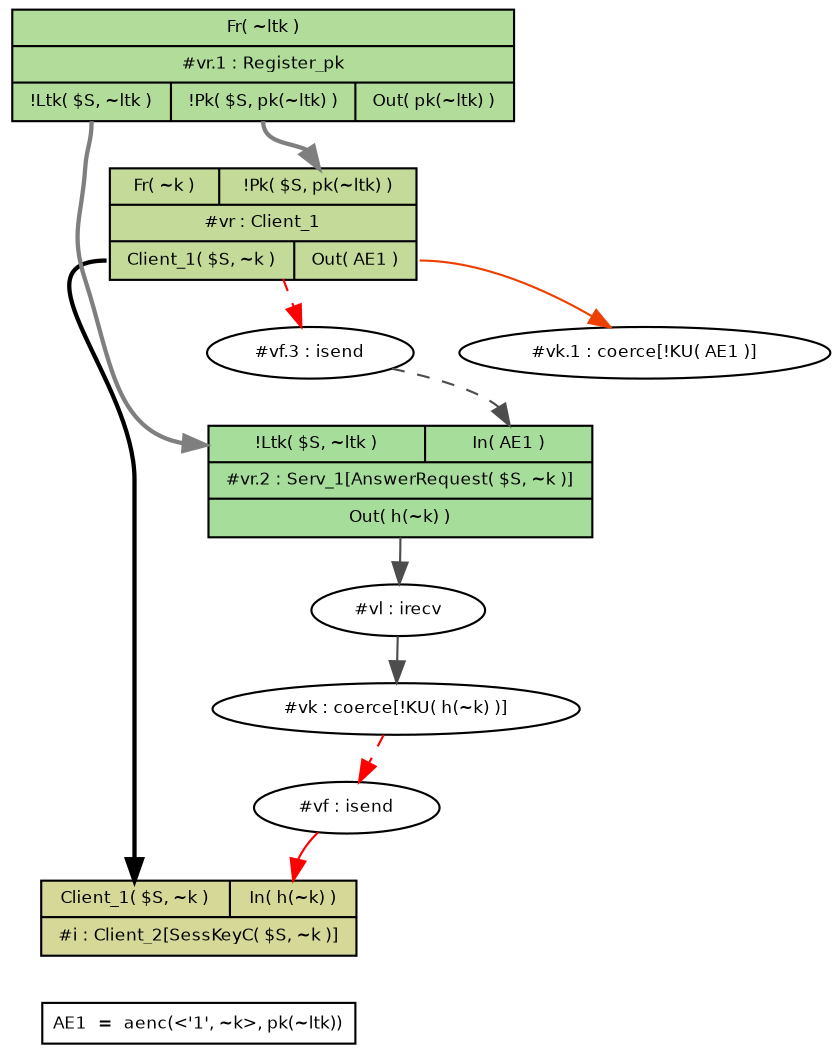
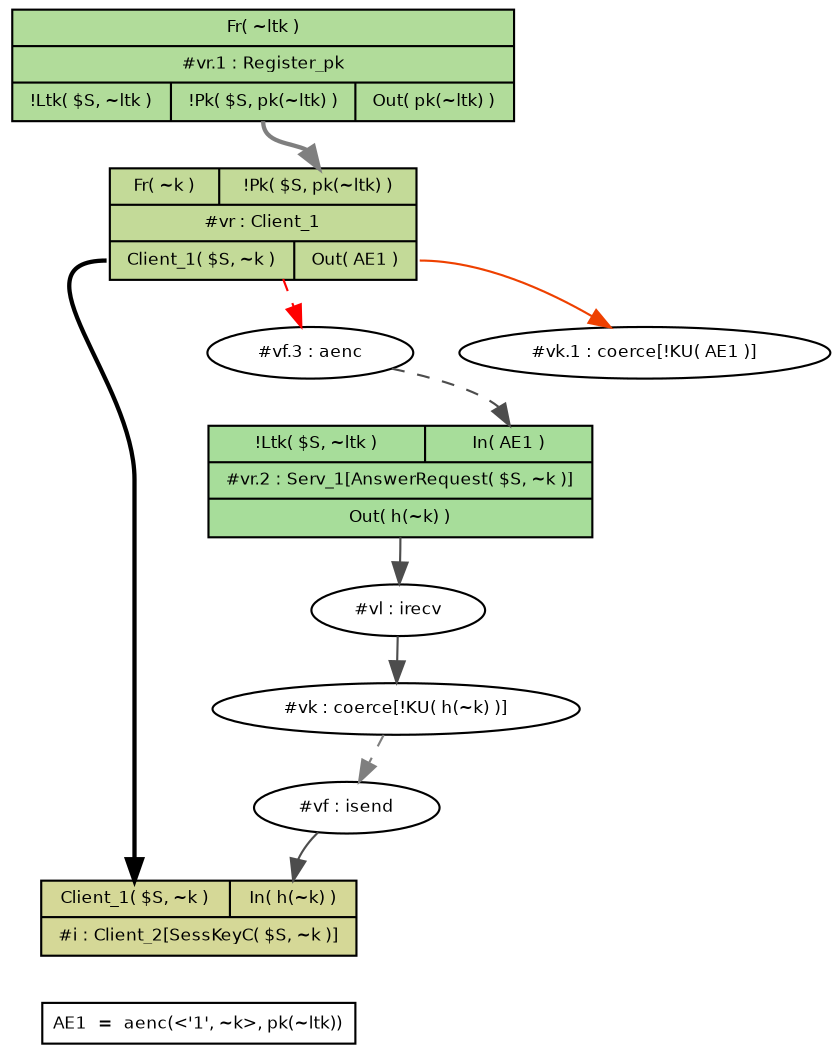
edge "Fr( ~ltk )" -> "!Ltk( $S, ~ltk )": removed
node "#vf.3 : isend": label "#vf.3 : isend" -> "#vf.3 : aenc"
edge "#vk : coerce[!KU( h(~k) )]" -> "#vf : isend": color red -> gray50
edge "#vf : isend" -> "Client_1( $S, ~k )": color red -> gray30
